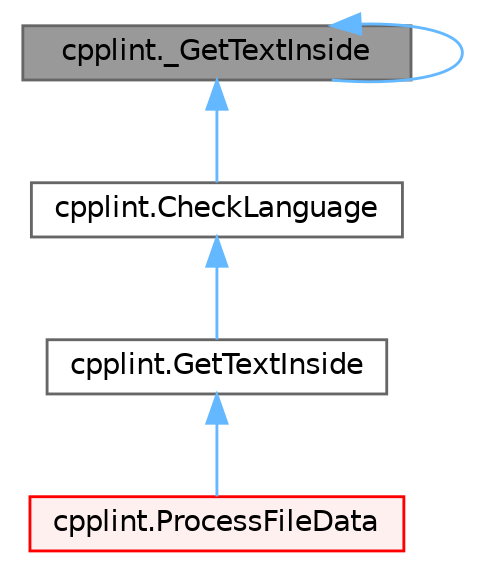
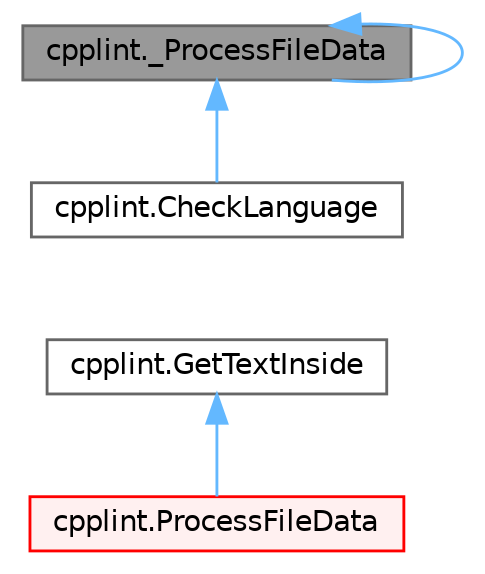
node "cpplint._GetTextInside": label "cpplint._GetTextInside" -> "cpplint._ProcessFileData"
edge "cpplint.GetTextInside" -> "cpplint.CheckLanguage": removed
